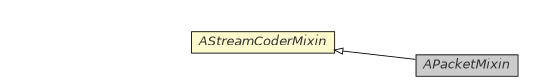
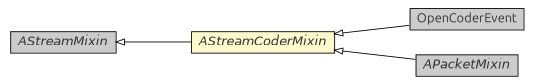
node "OpenCoderEvent": added
node "AStreamMixin": added
